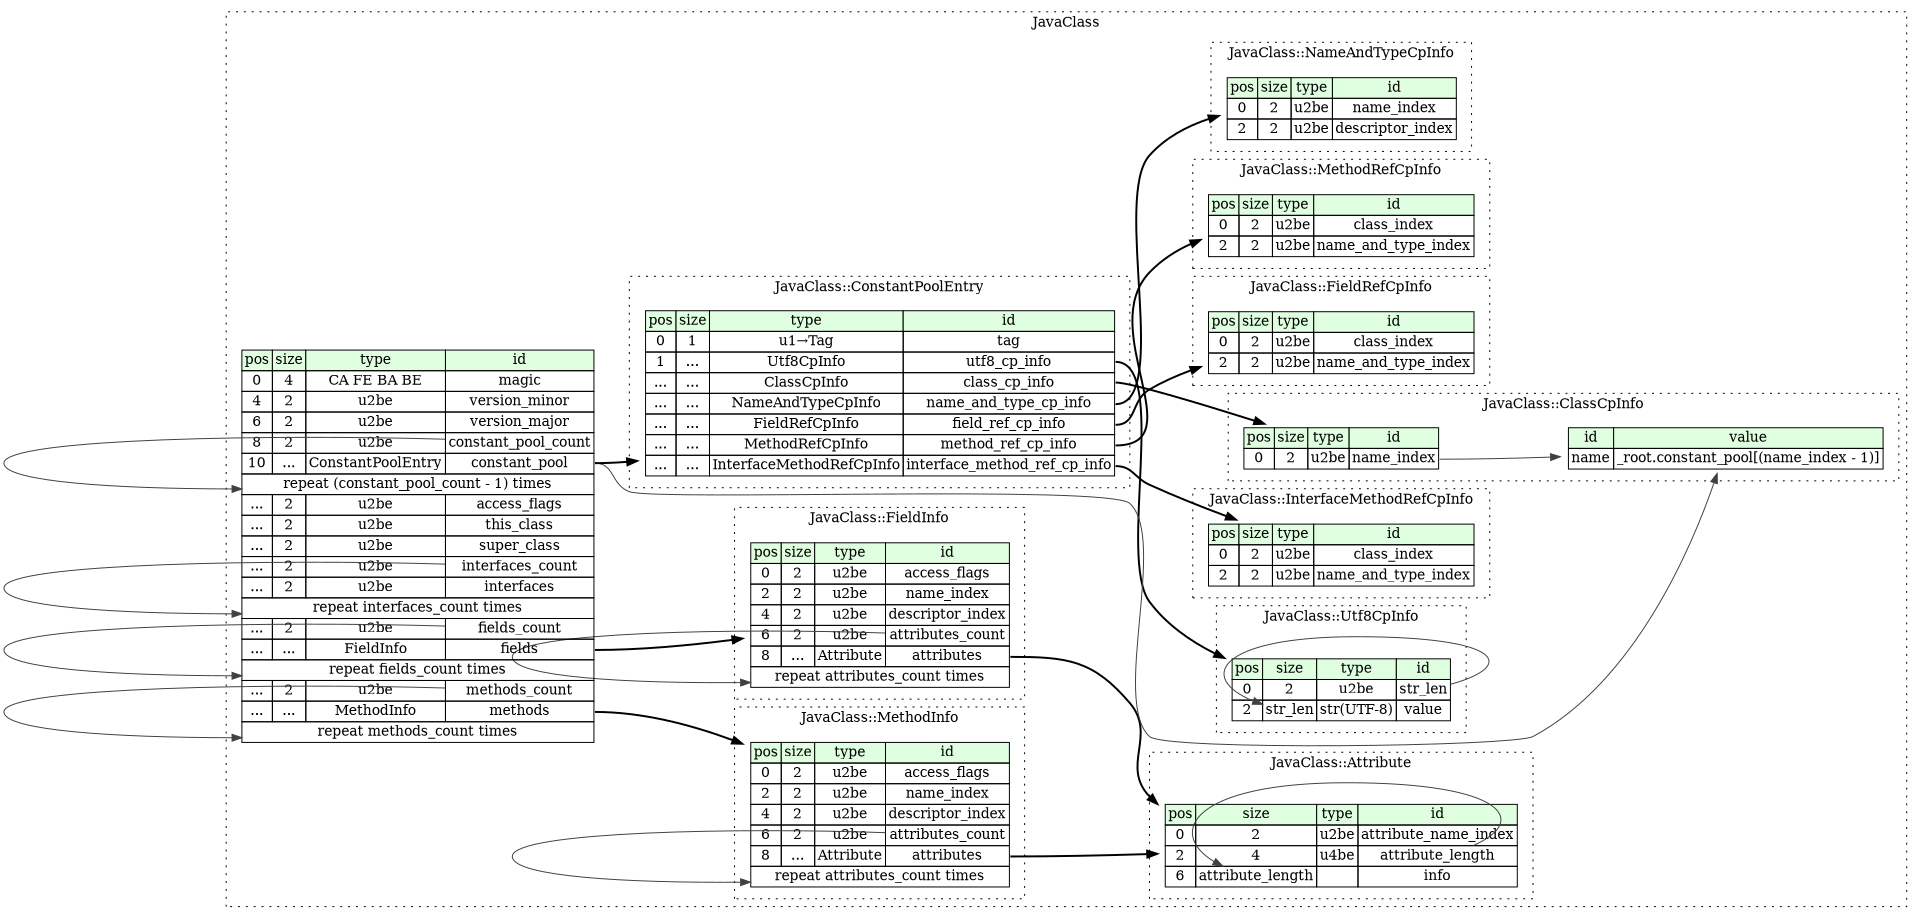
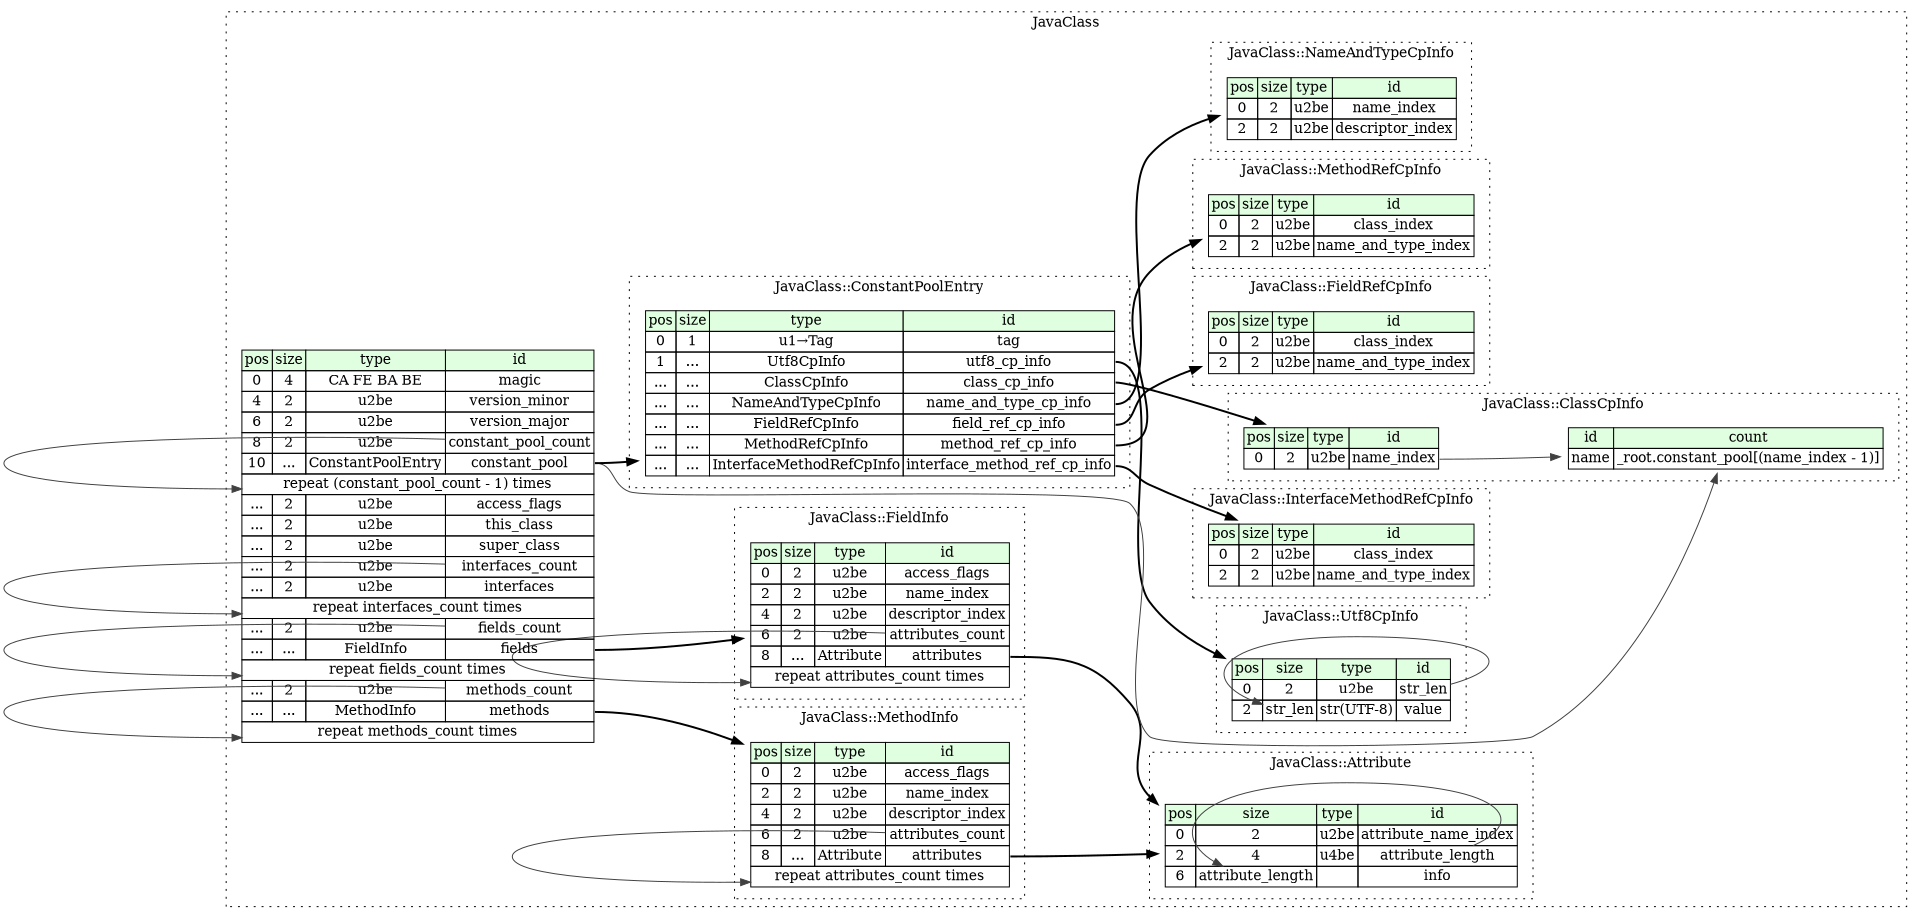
node "id": text "value" -> "count"
